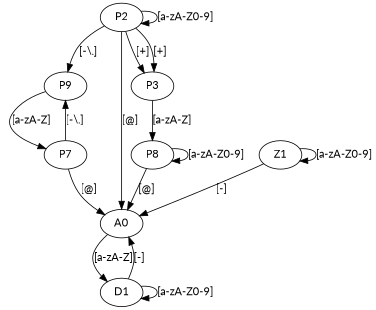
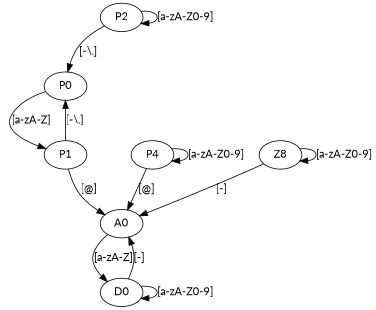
node "P9": label "P9" -> "P0"
node "P3": removed
edge "P2" -> "A0": removed, label "[@]"
node "P7": label "P7" -> "P1"
node "P8": label "P8" -> "P4"
node "Z1": label "Z1" -> "Z8"
node "D1": label "D1" -> "D0"
